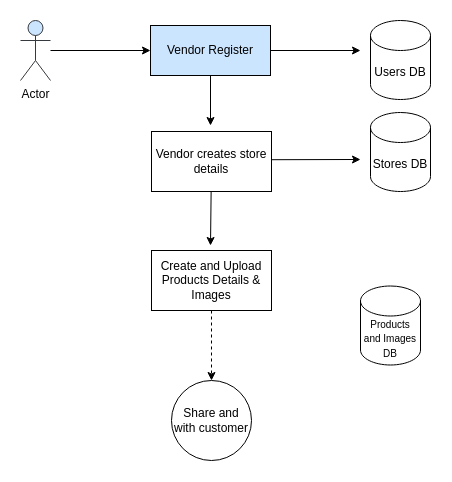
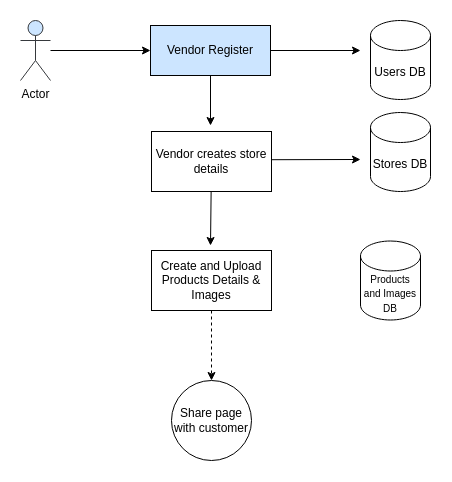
node "Products and Images DB": moved (391, 326) -> (391, 281)
node "Share and with customer": label "Share and with customer" -> "Share page with customer"
